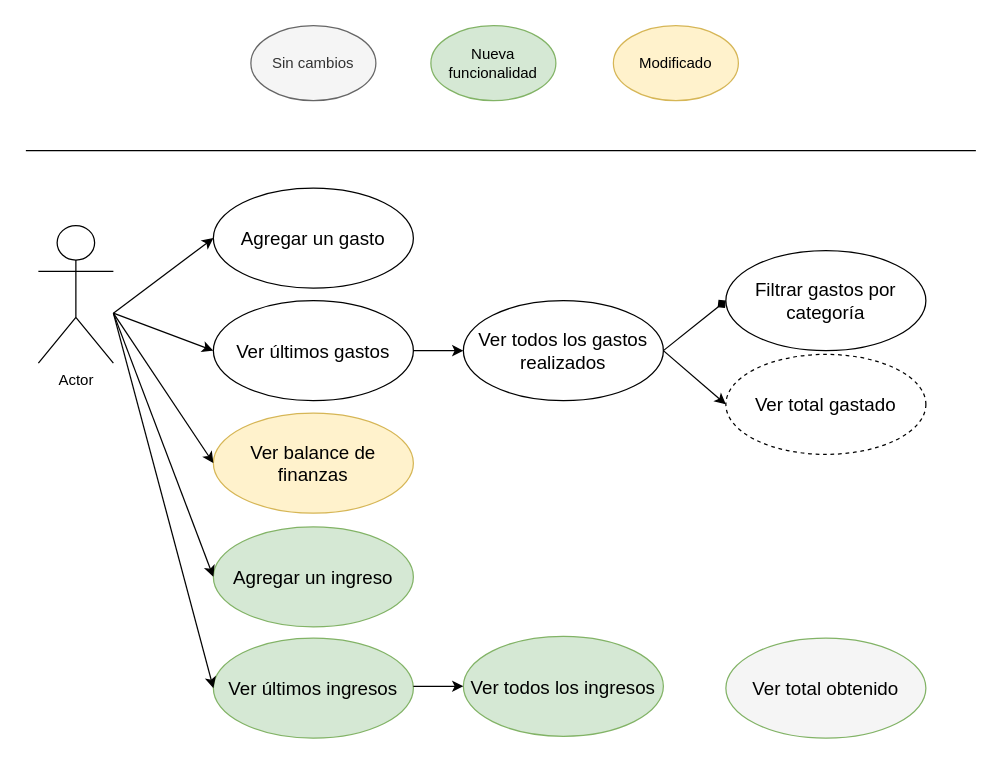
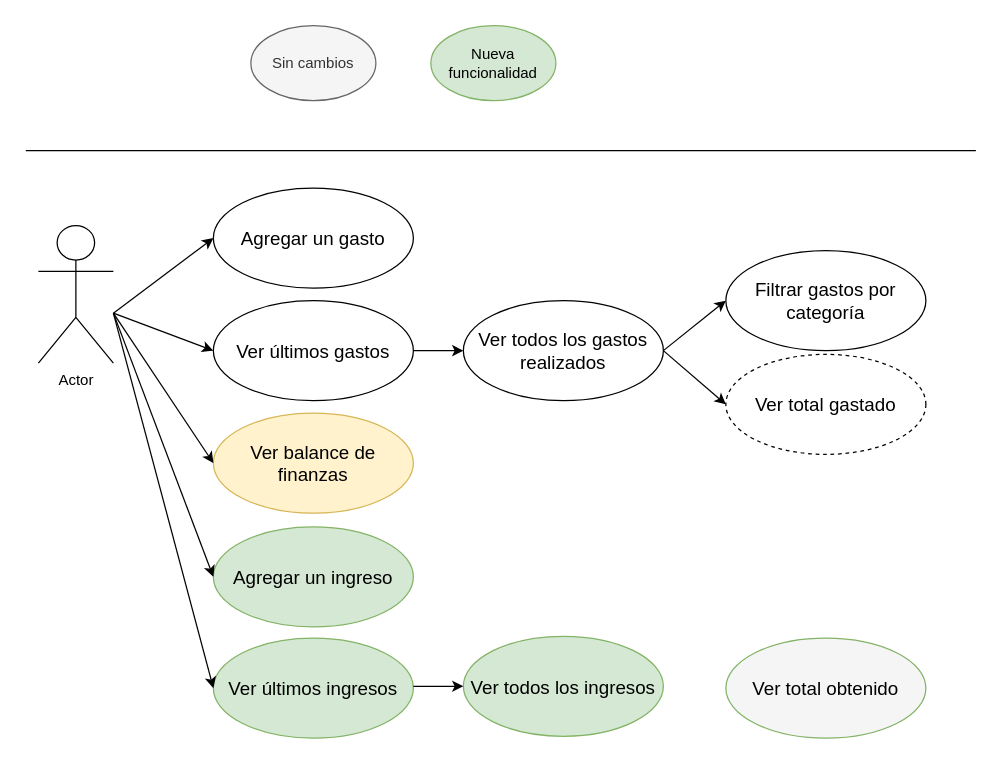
node "Modificado": removed
edge "Ver todos los gastos realizados" -> "Filtrar gastos por categoría": arrowhead diamond -> classic
